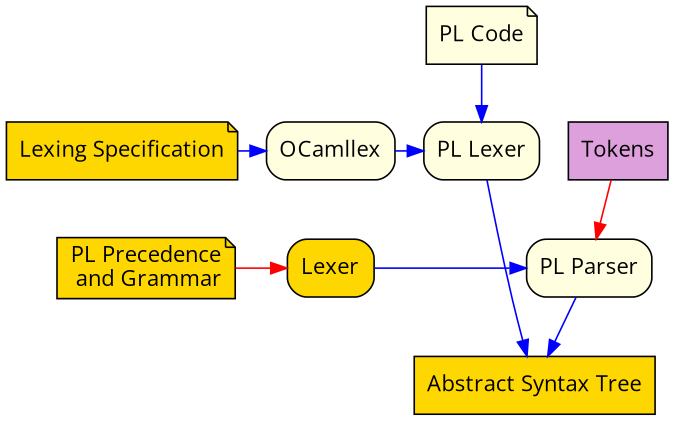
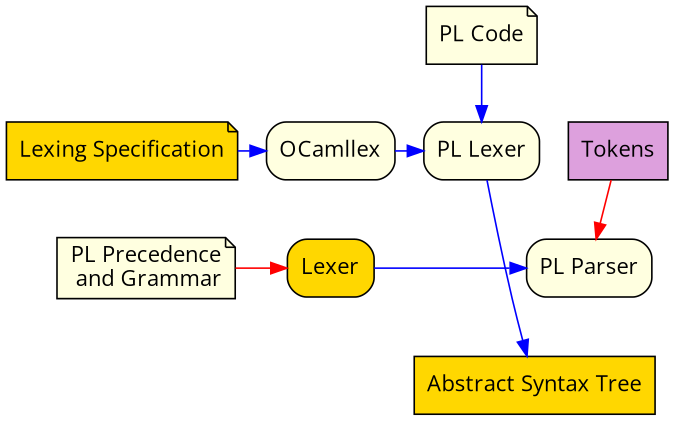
node "PL Precedence and Grammar": fillcolor gold -> lightyellow
edge "PL Parser" -> "Abstract Syntax Tree": removed
